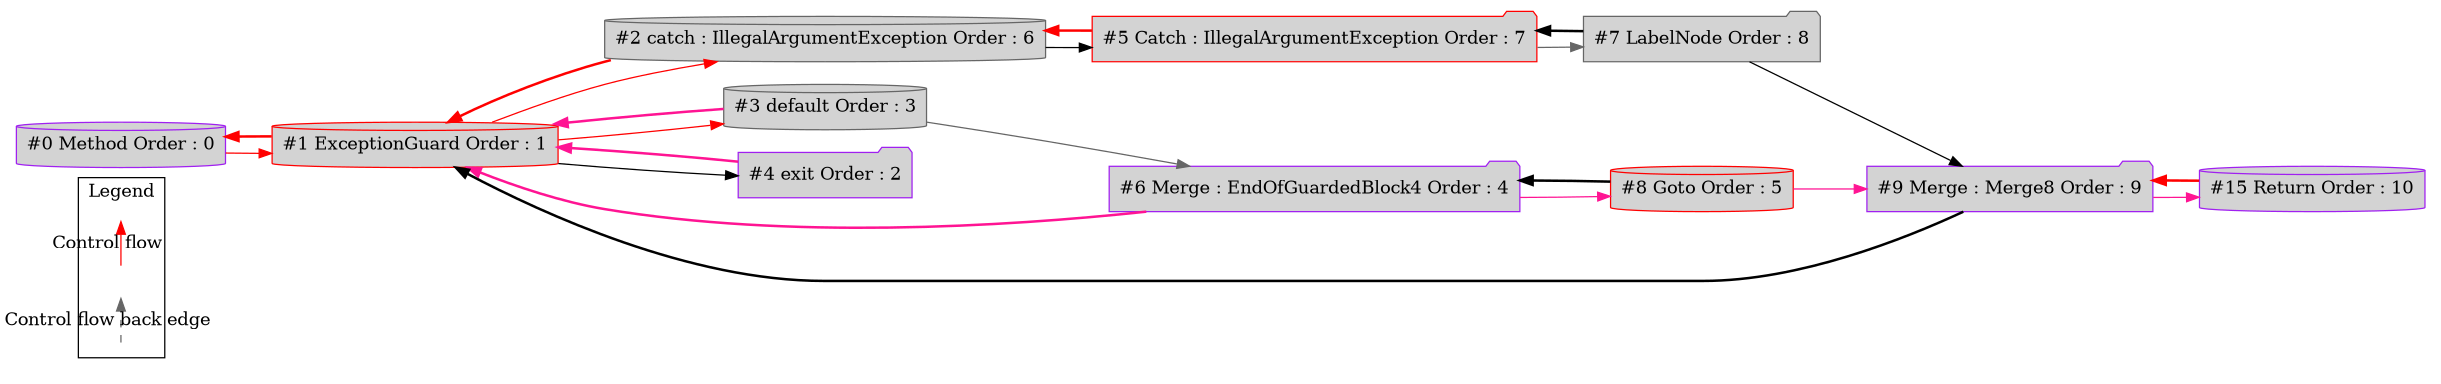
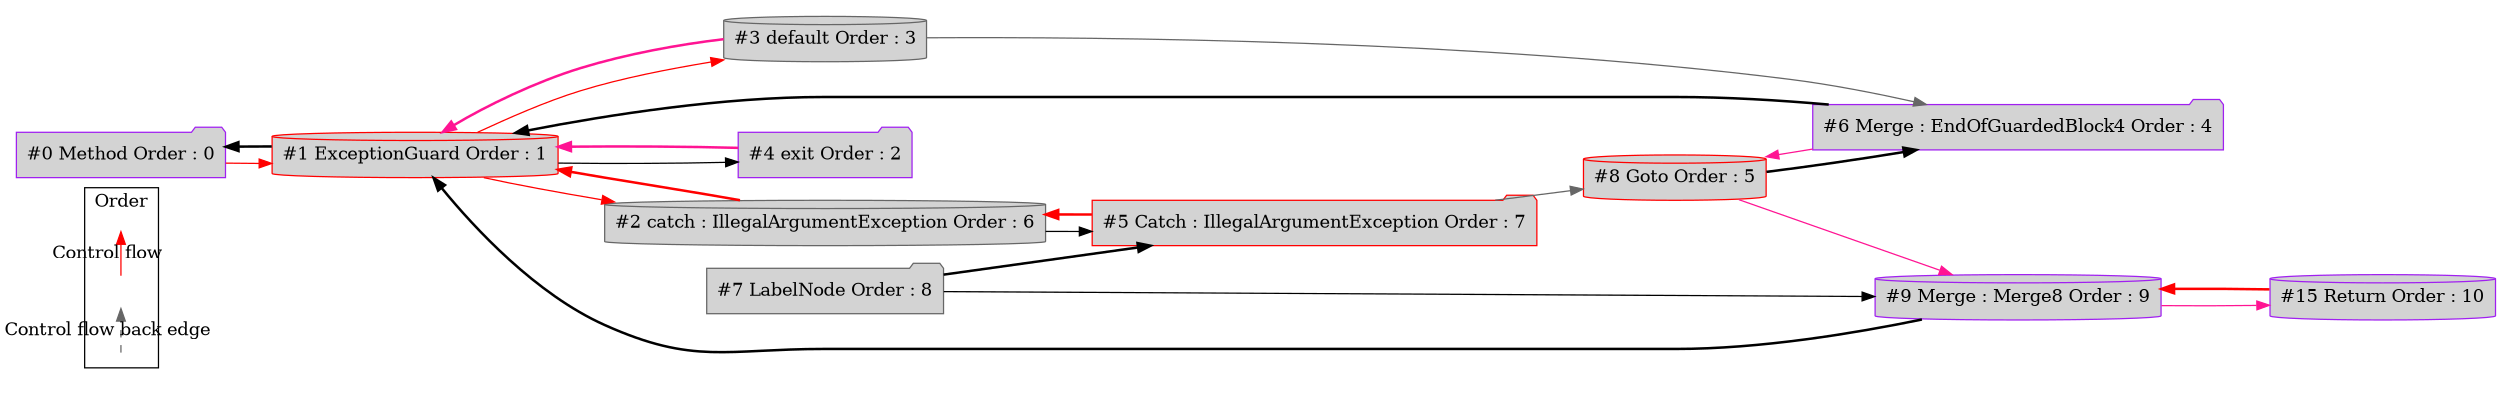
edge "#5 Catch : IllegalArgumentException Order : 7" -> "#7 LabelNode Order : 8": now "#5 Catch : IllegalArgumentException Order : 7" -> "#8 Goto Order : 5"
edge "#1 ExceptionGuard Order : 1" -> "#0 Method Order : 0": color red -> black
node "#0 Method Order : 0": shape cylinder -> folder
node "#9 Merge : Merge8 Order : 9": shape folder -> cylinder
cluster "Legend": label "Legend" -> "Order"
edge "#6 Merge : EndOfGuardedBlock4 Order : 4" -> "#1 ExceptionGuard Order : 1": color deeppink -> black
